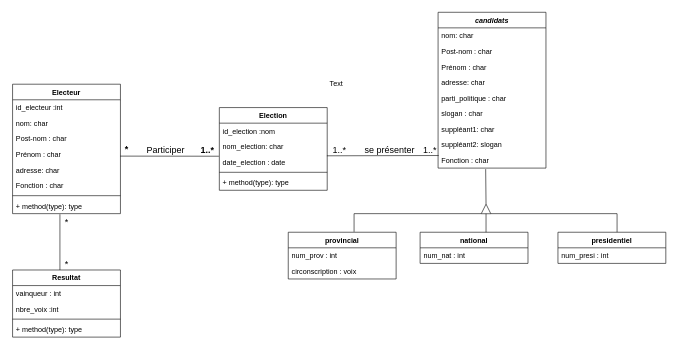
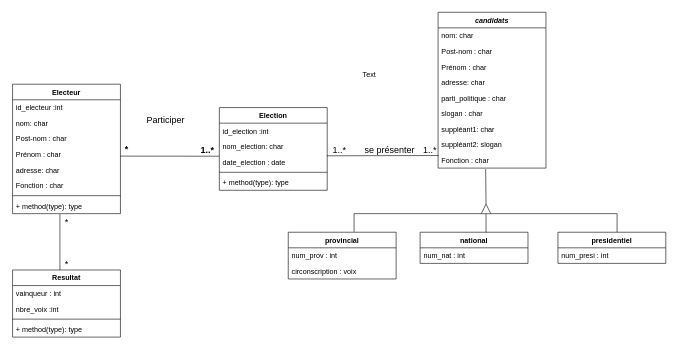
node "Text": moved (336, 84) -> (369, 75)
node "id_election :nom": label "id_election :nom" -> "id_election :int"
node "Participer": moved (165, 150) -> (165, 120)
